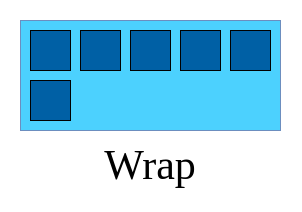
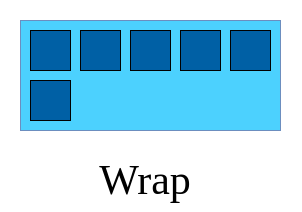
node "Wrap": moved (151, 166) -> (146, 181)
